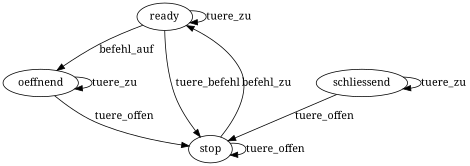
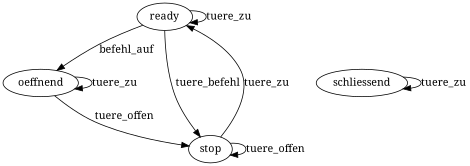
edge "stop" -> "ready": label "befehl_zu" -> "tuere_zu"
edge "schliessend" -> "stop": removed, label "tuere_offen"
